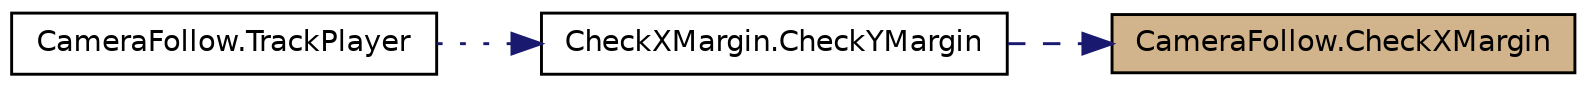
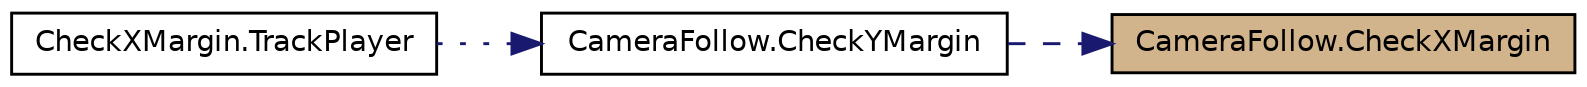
node "CameraFollow.TrackPlayer": label "CameraFollow.TrackPlayer" -> "CheckXMargin.TrackPlayer"
node "CheckXMargin.CheckYMargin": label "CheckXMargin.CheckYMargin" -> "CameraFollow.CheckYMargin"
